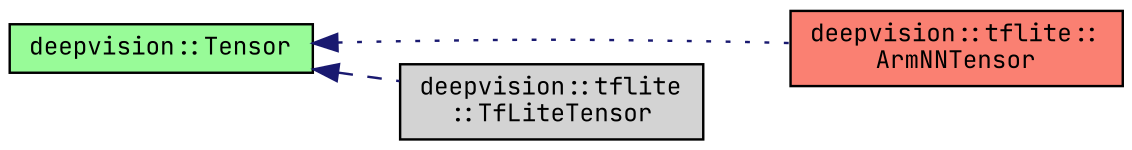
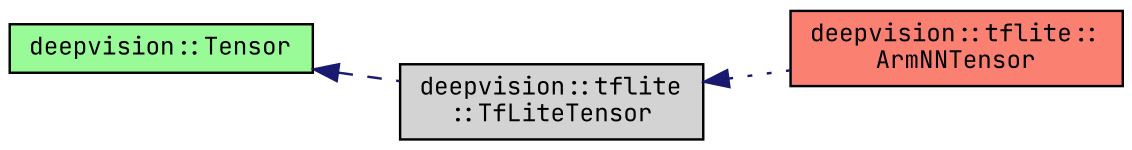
edge "deepvision::tflite:: ArmNNTensor" -> "deepvision::Tensor": now "deepvision::tflite:: ArmNNTensor" -> "deepvision::tflite ::TfLiteTensor"
